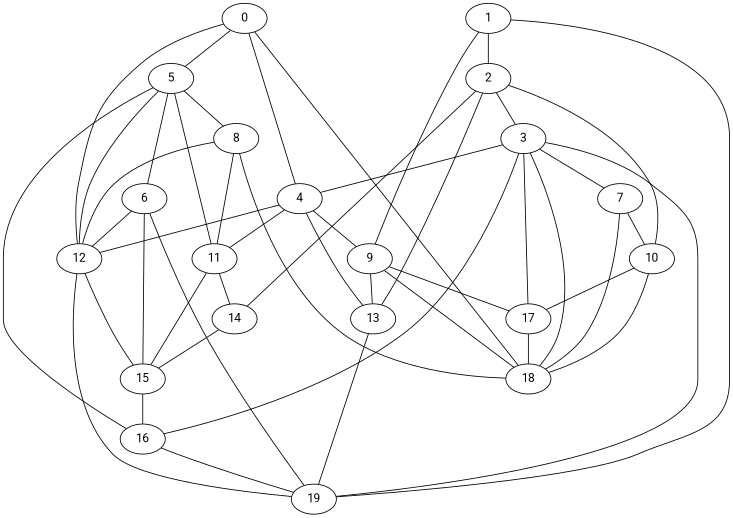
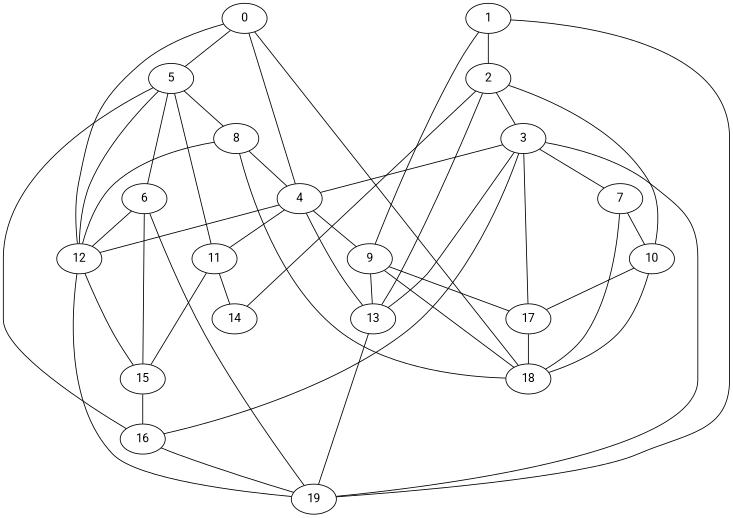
edge "8" -- "11": now "8" -- "4"
edge "3" -- "18": now "3" -- "13"
edge "14" -- "15": removed
